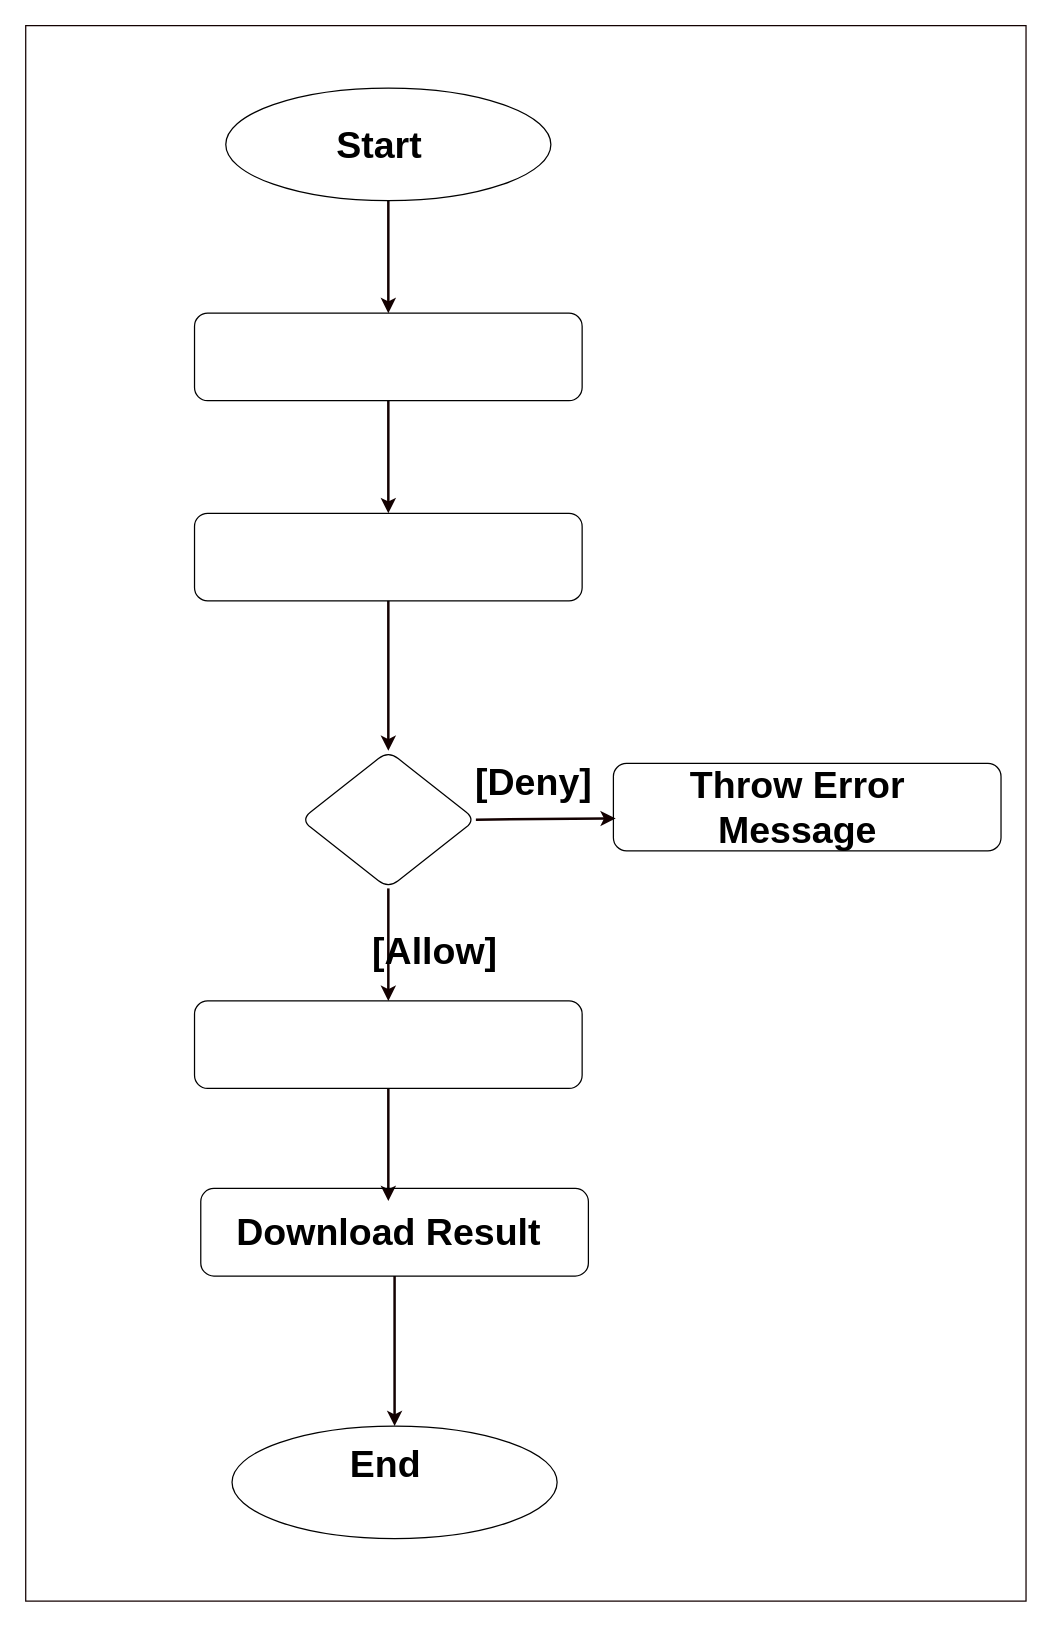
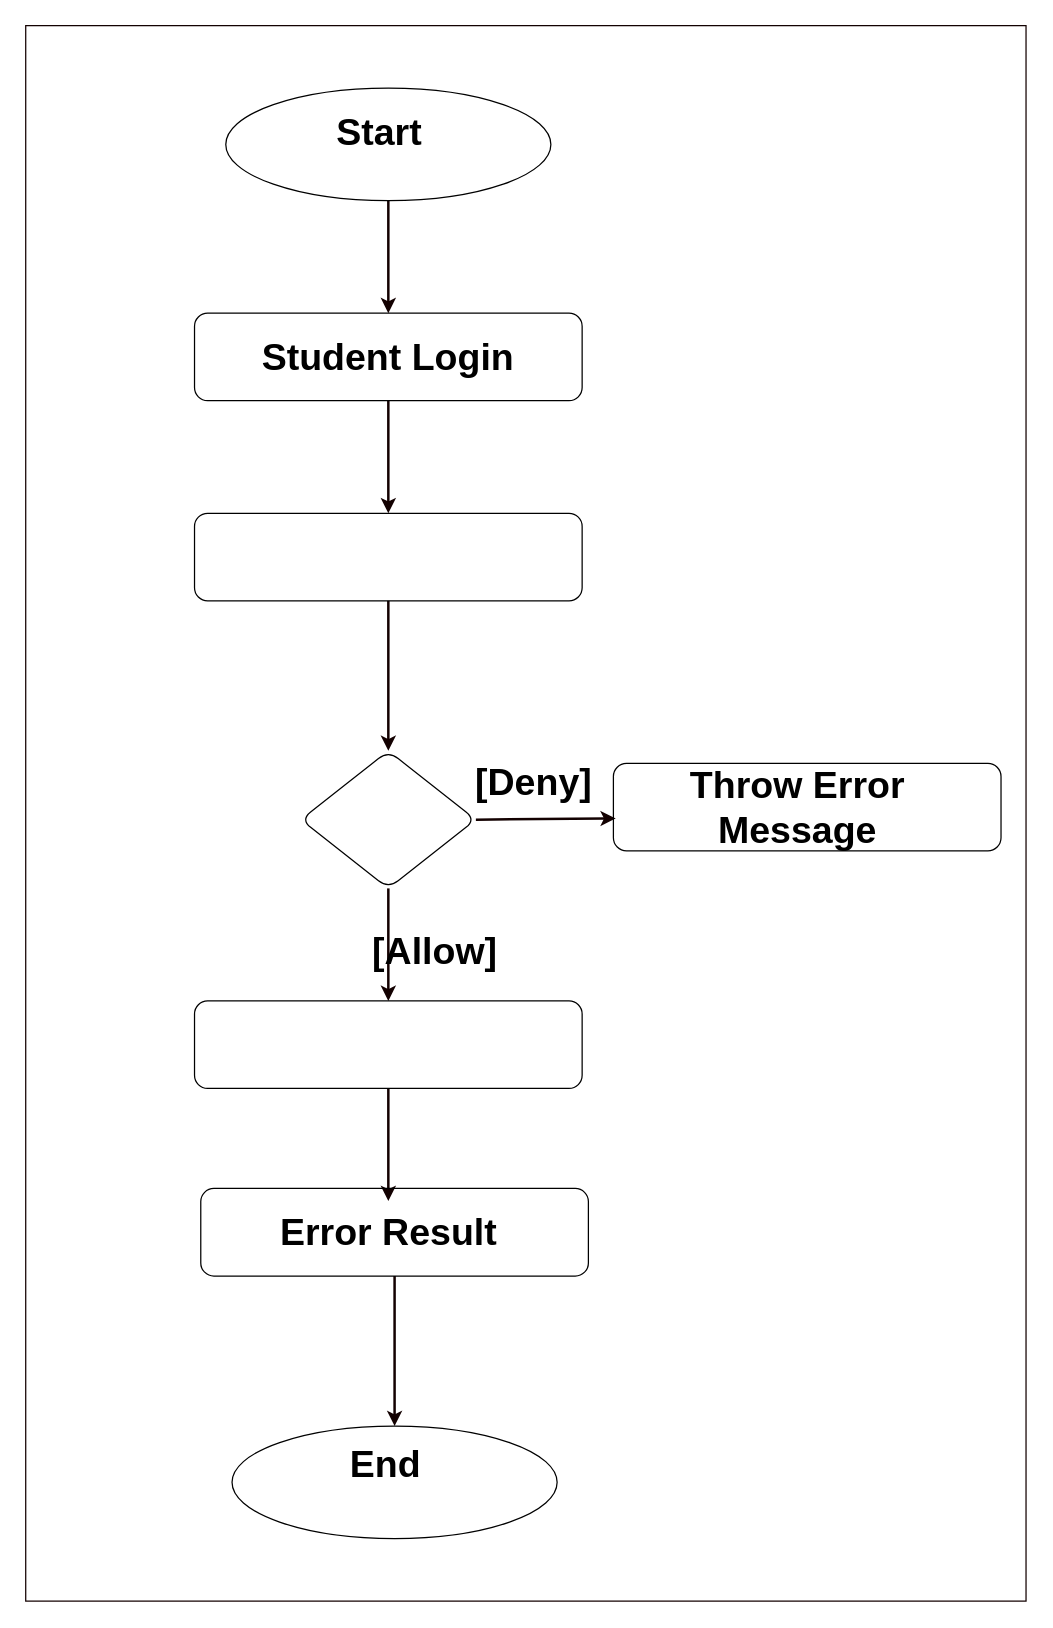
node "Start": moved (379, 144) -> (379, 132)
node "Student Login": added
node "Download Result": label "Download Result" -> "Error Result"
